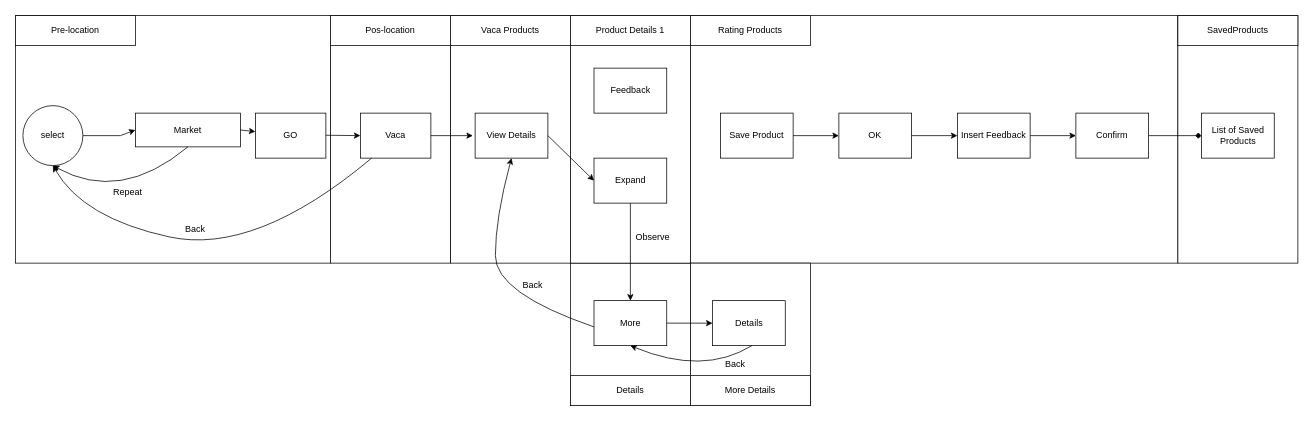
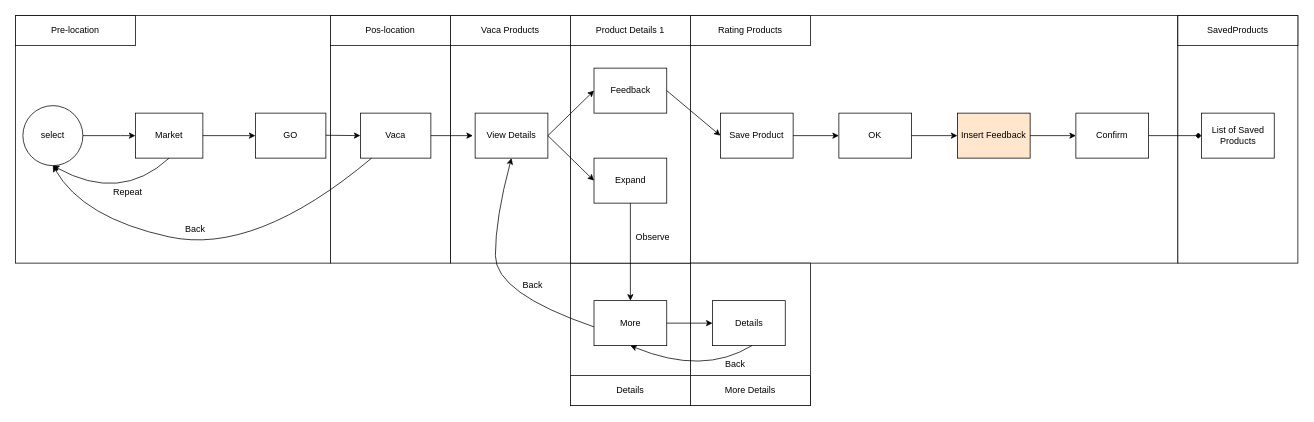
edge "View Details" -> "Feedback": added
edge "Feedback" -> "Save Product": added
node "Market": size 105x34 -> 68x45
node "Insert Feedback": fillcolor #ffffff -> #ffe6cc
